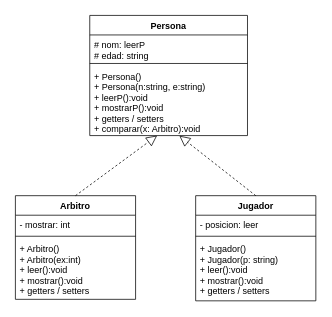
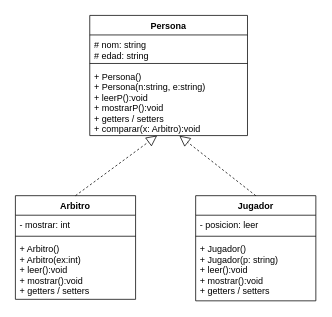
node "# nom: leerP # edad: string": label "# nom: leerP # edad: string" -> "# nom: string # edad: string"
